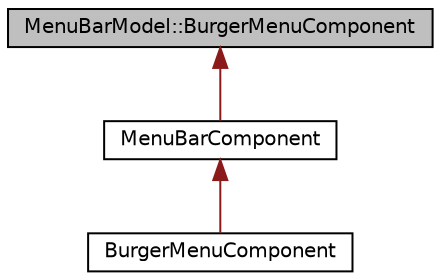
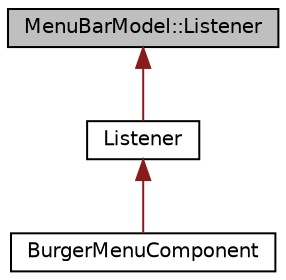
node "MenuBarModel::BurgerMenuComponent": label "MenuBarModel::BurgerMenuComponent" -> "MenuBarModel::Listener"
node "MenuBarComponent": label "MenuBarComponent" -> "Listener"
